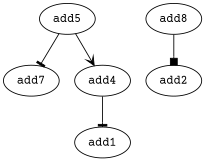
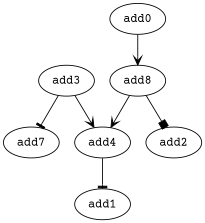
node "add5": label "add5" -> "add3"
node "add0": added
edge "add8" -> "add4": added
